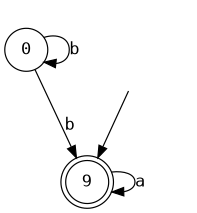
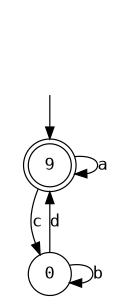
edge "0" -> "9": label "b" -> "d"
edge "9" -> "0": added, label "c"
